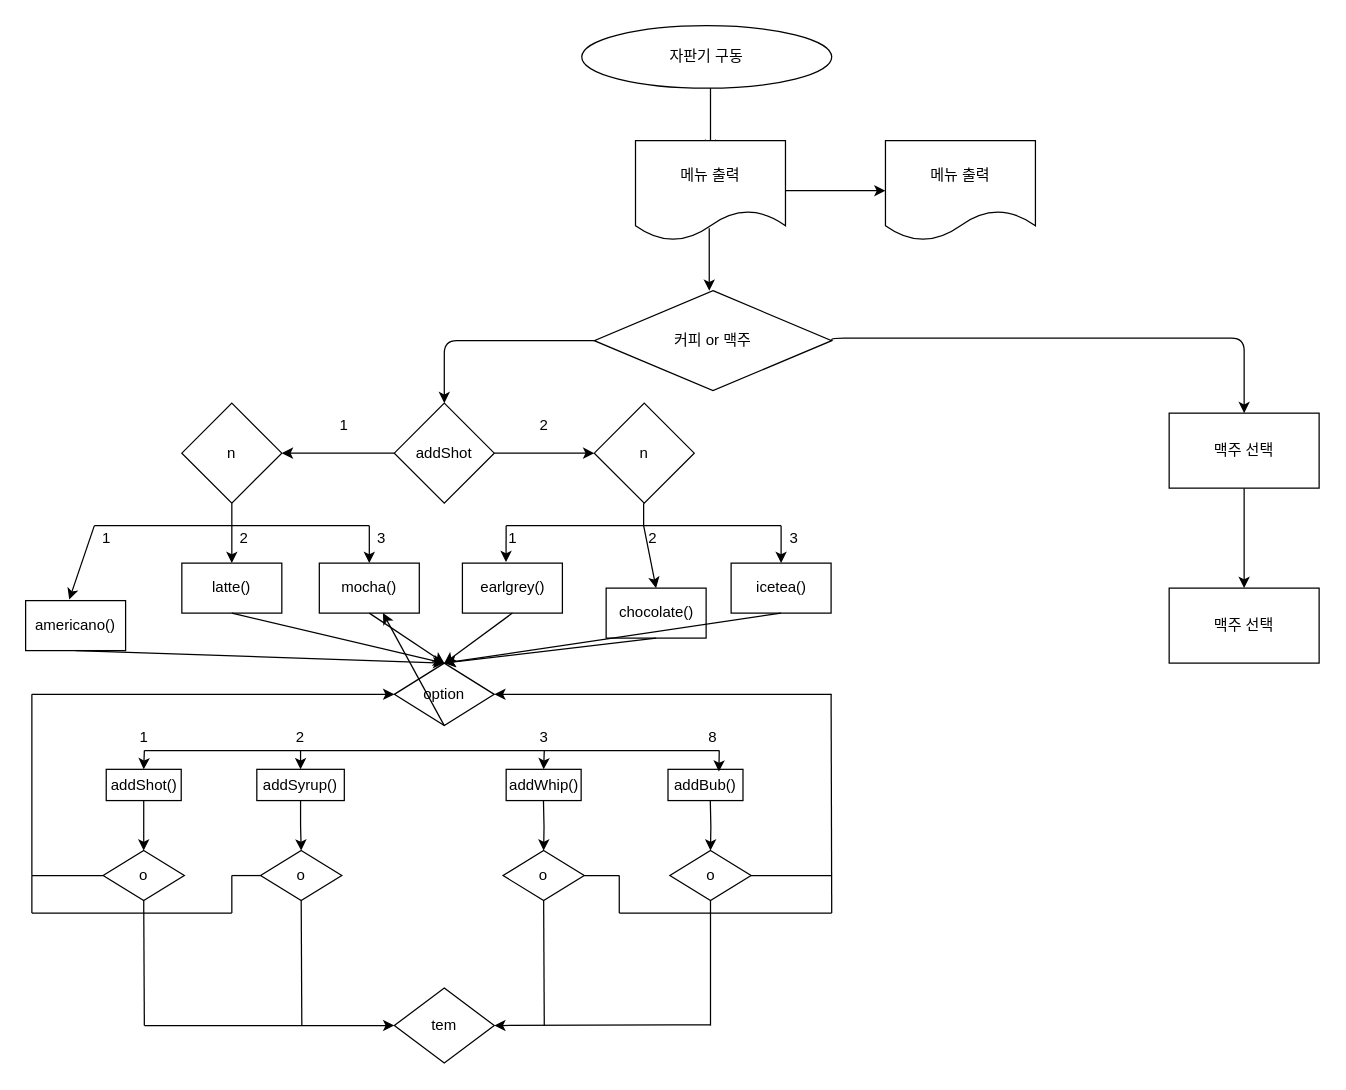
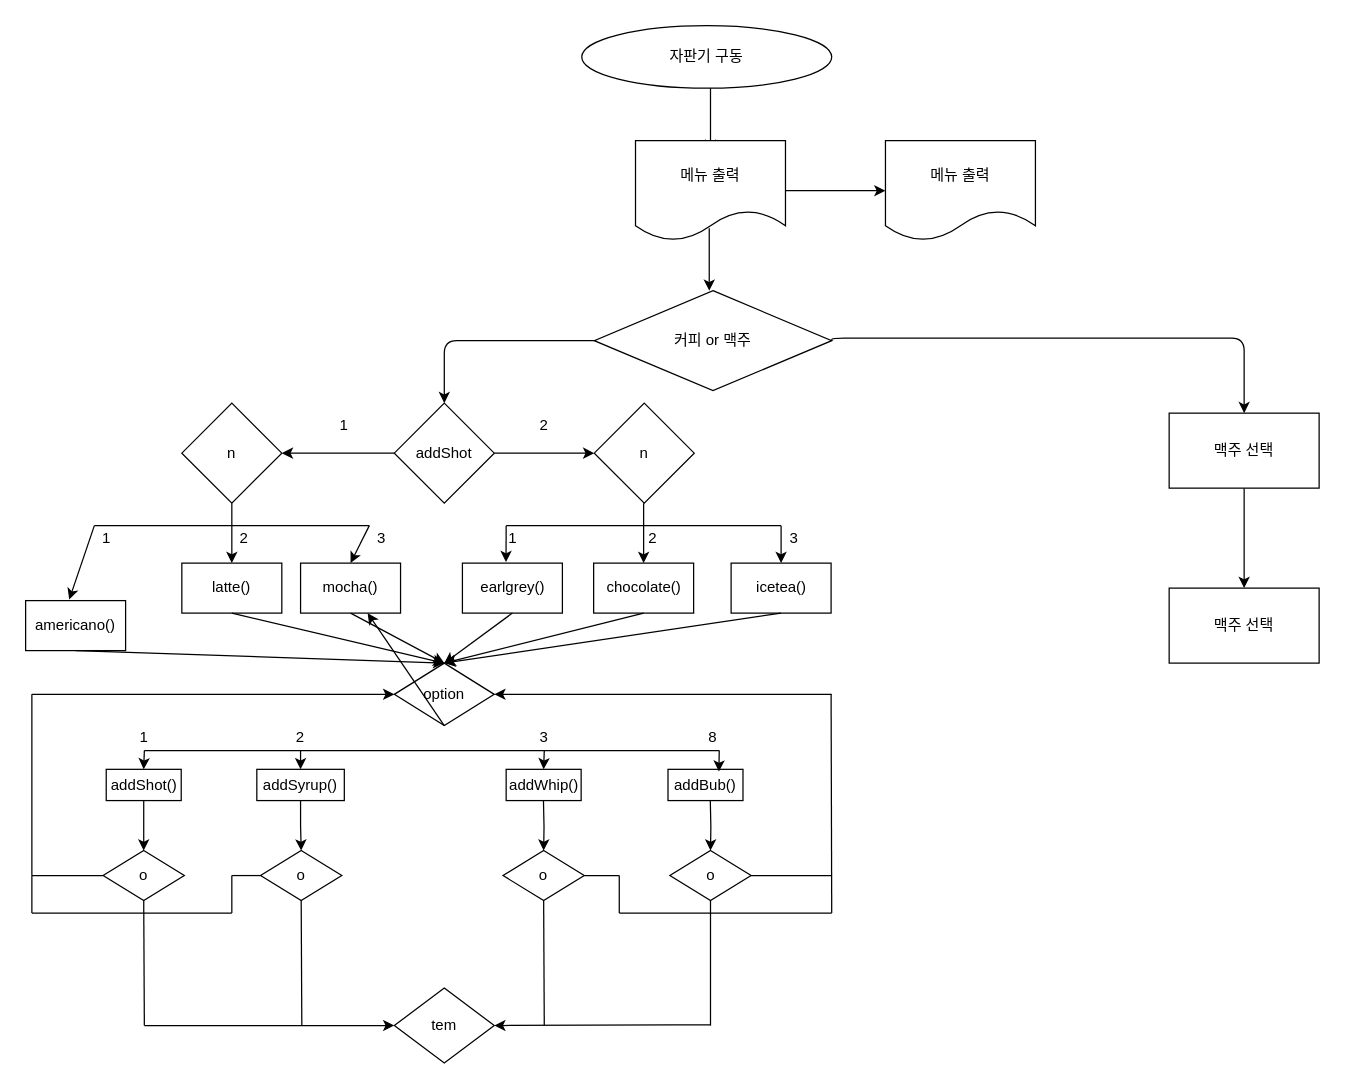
node "mocha()": moved (369, 588) -> (351, 588)
node "chocolate()": moved (656, 613) -> (644, 588)
